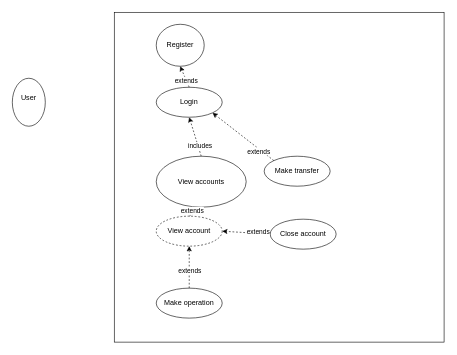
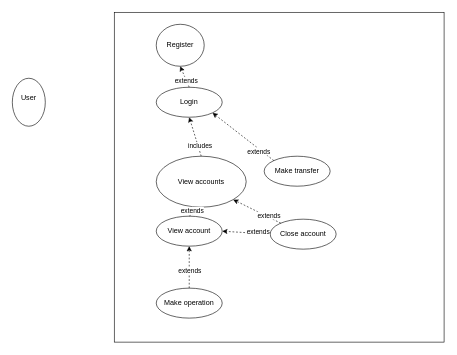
edge "Close account" -> "View accounts": added, label "extends"
node "View account": style dashed -> solid
